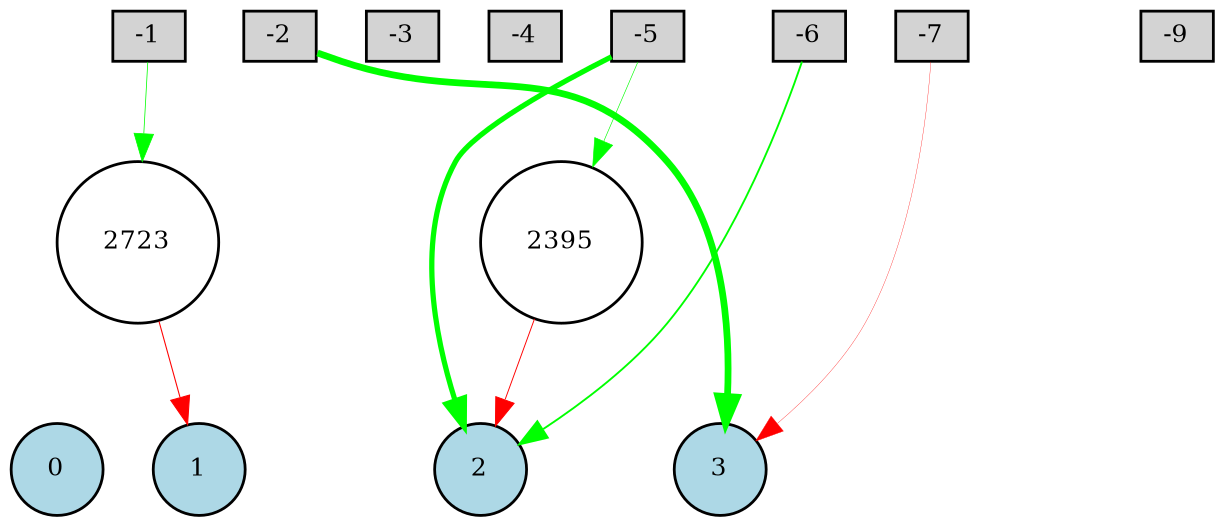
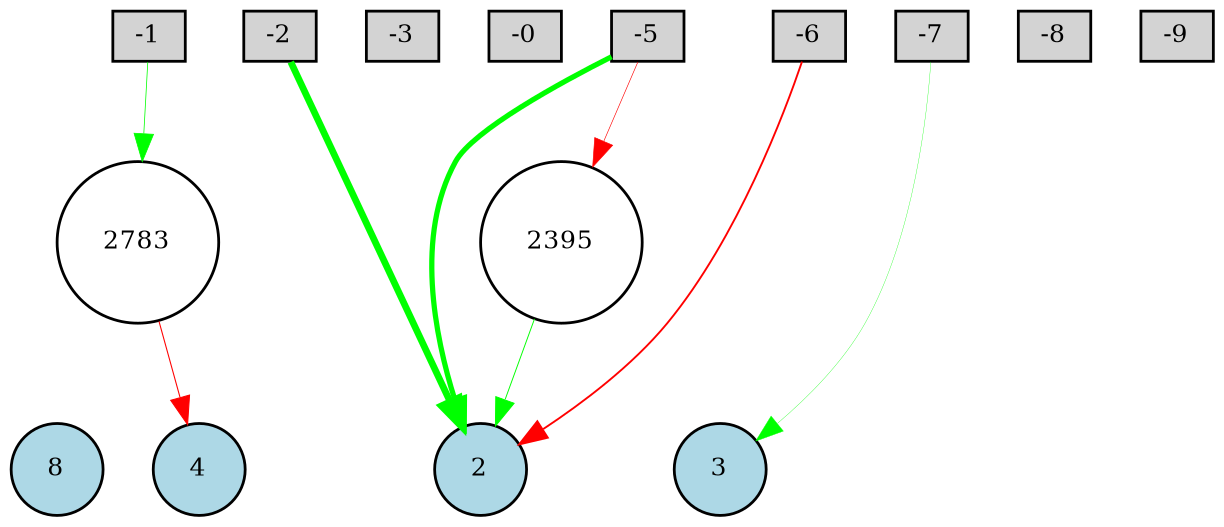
node "-4": label "-4" -> "-0"
node "-8": added
edge "-5" -> "2395": color green -> red
edge "-2" -> "3": now "-2" -> "2"
node "2723": label "2723" -> "2783"
edge "-7" -> "3": color red -> green
edge "-6" -> "2": color green -> red
edge "2395" -> "2": color red -> green
node "0": label "0" -> "8"
node "1": label "1" -> "4"
